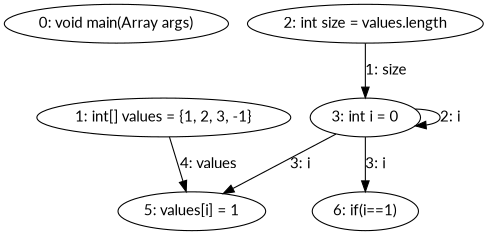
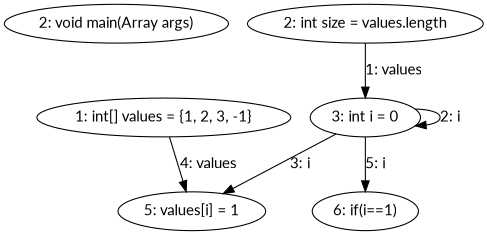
node "0: void main(Array args)": label "0: void main(Array args)" -> "2: void main(Array args)"
edge "2: int size = values.length" -> "3: int i = 0": label "1: size" -> "1: values"
edge "3: int i = 0" -> "6: if(i==1)": label "3: i" -> "5: i"
